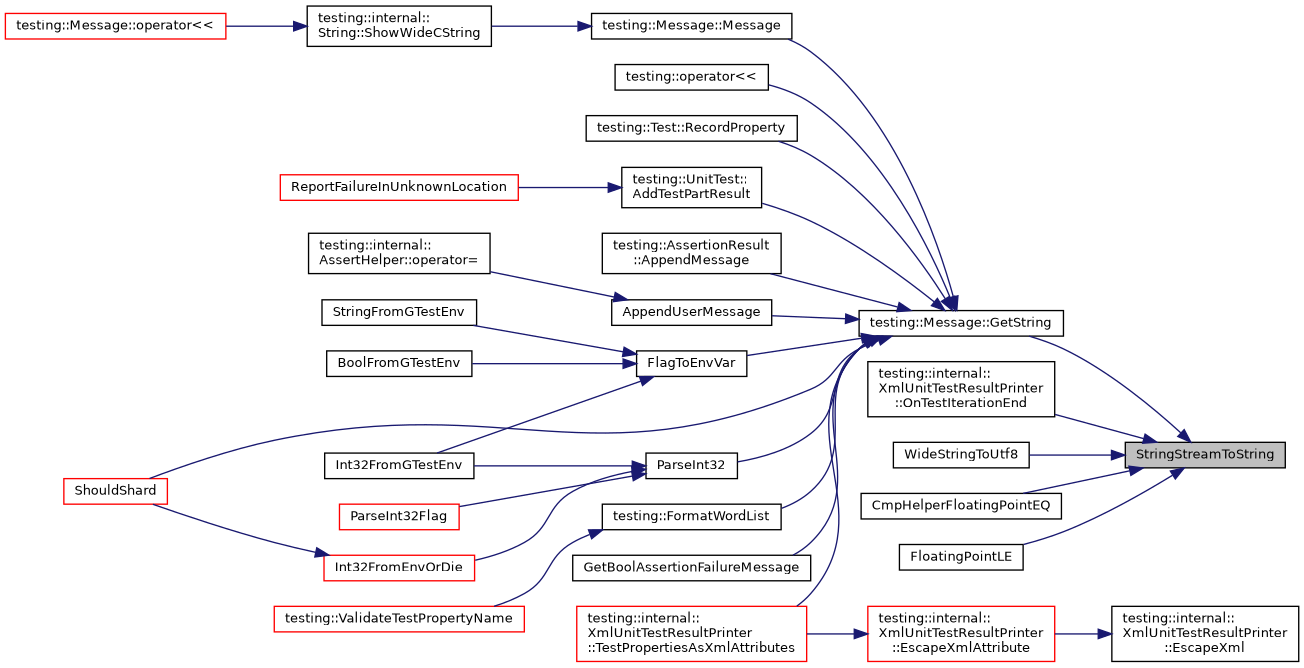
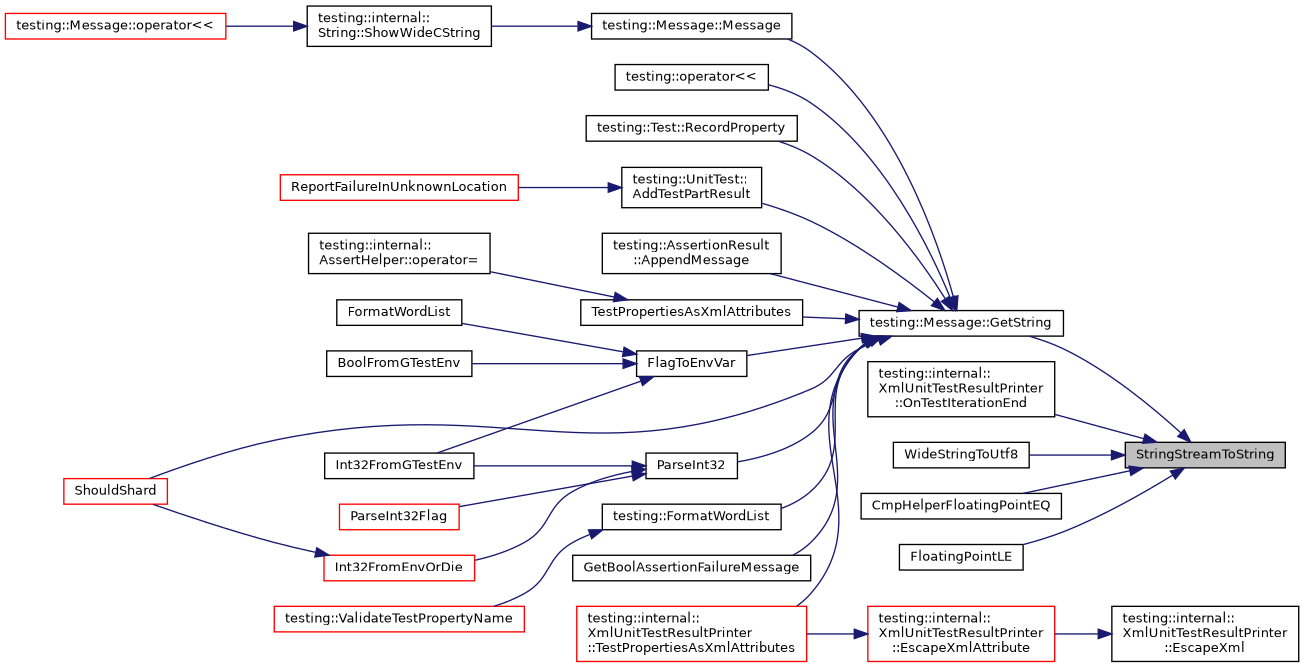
node "StringFromGTestEnv": label "StringFromGTestEnv" -> "FormatWordList"
node "AppendUserMessage": label "AppendUserMessage" -> "TestPropertiesAsXmlAttributes"
